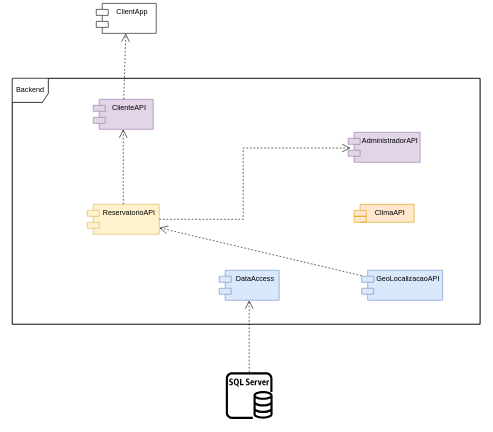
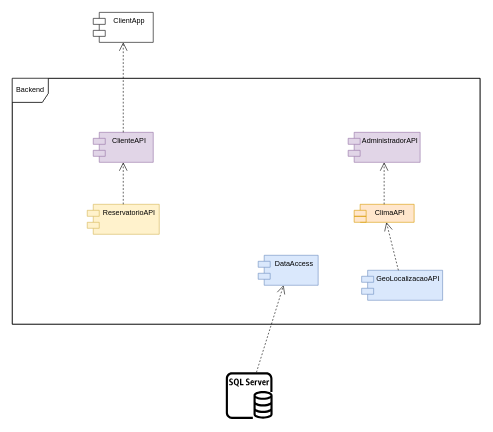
node "ClientApp": moved (126, 18) -> (123, 27)
node "ClienteAPI": moved (123, 114) -> (123, 147)
edge "ClimaAPI" -> "AdministradorAPI": added
edge "ReservatorioAPI" -> "AdministradorAPI": removed
edge "GeoLocalizacaoAPI" -> "ReservatorioAPI": now "GeoLocalizacaoAPI" -> "ClimaAPI"
node "DataAccess": moved (249, 285) -> (288, 270)
